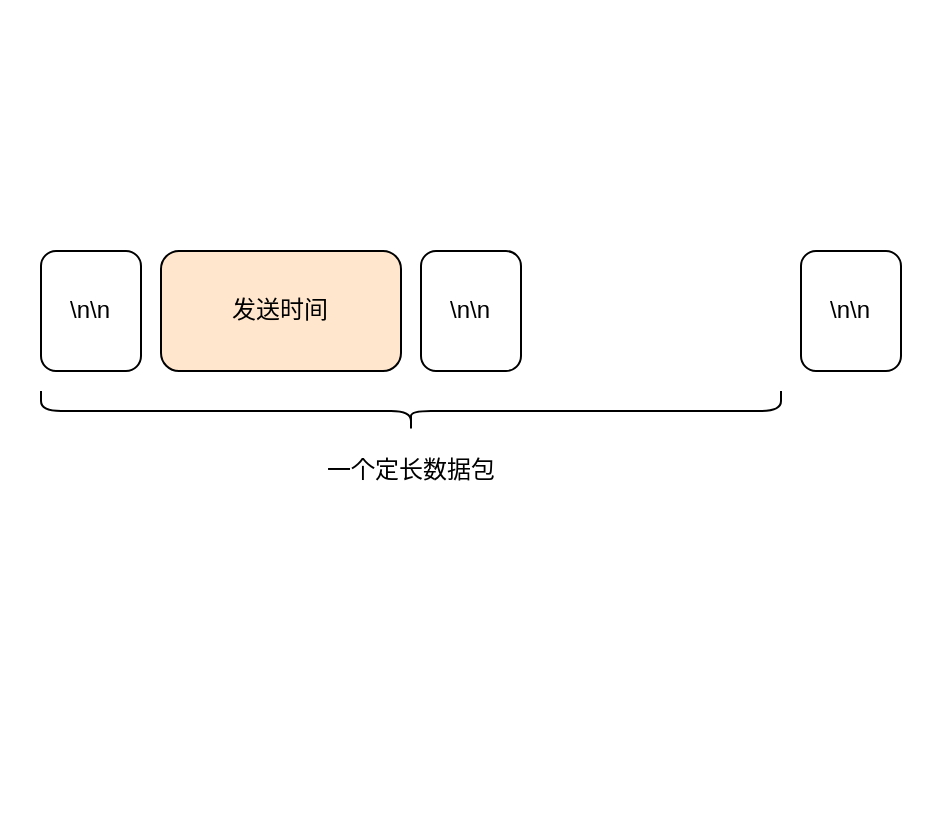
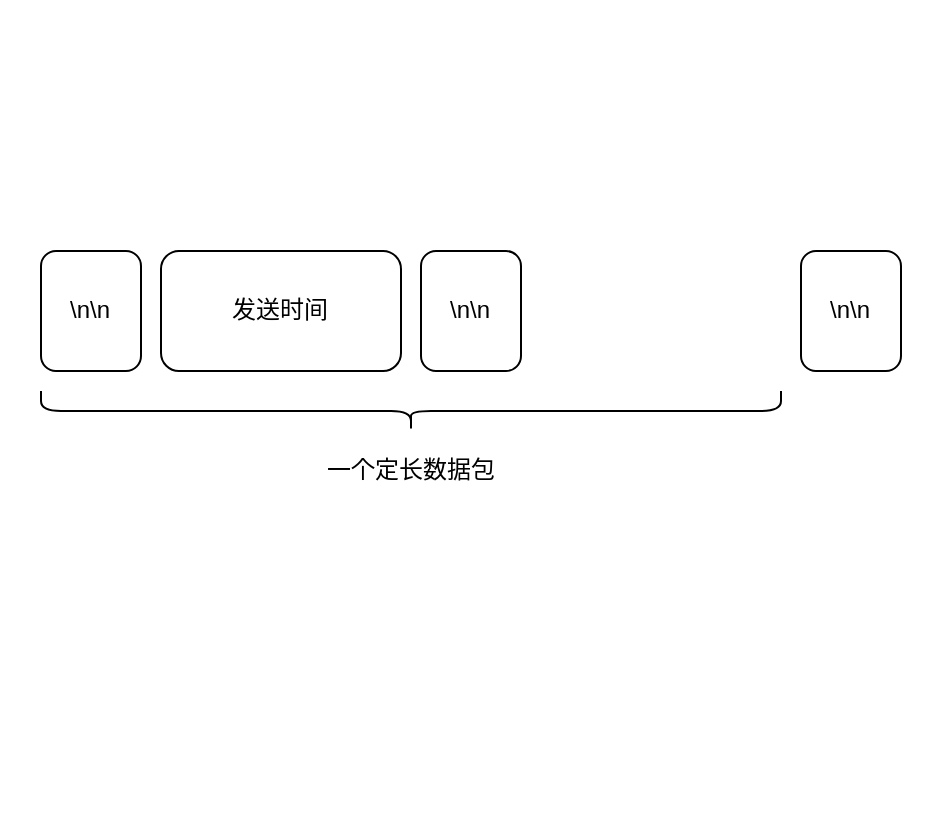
node "发送时间": fillcolor #ffe6cc -> #ffffff
